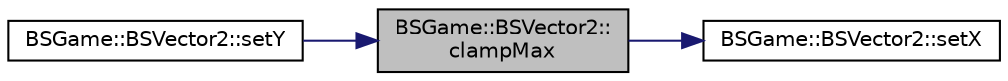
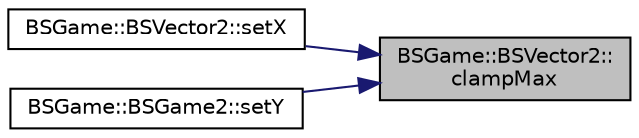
node "BSGame::BSVector2::setY": label "BSGame::BSVector2::setY" -> "BSGame::BSGame2::setY"
edge "BSGame::BSVector2:: clampMax" -> "BSGame::BSVector2::setX": reversed
